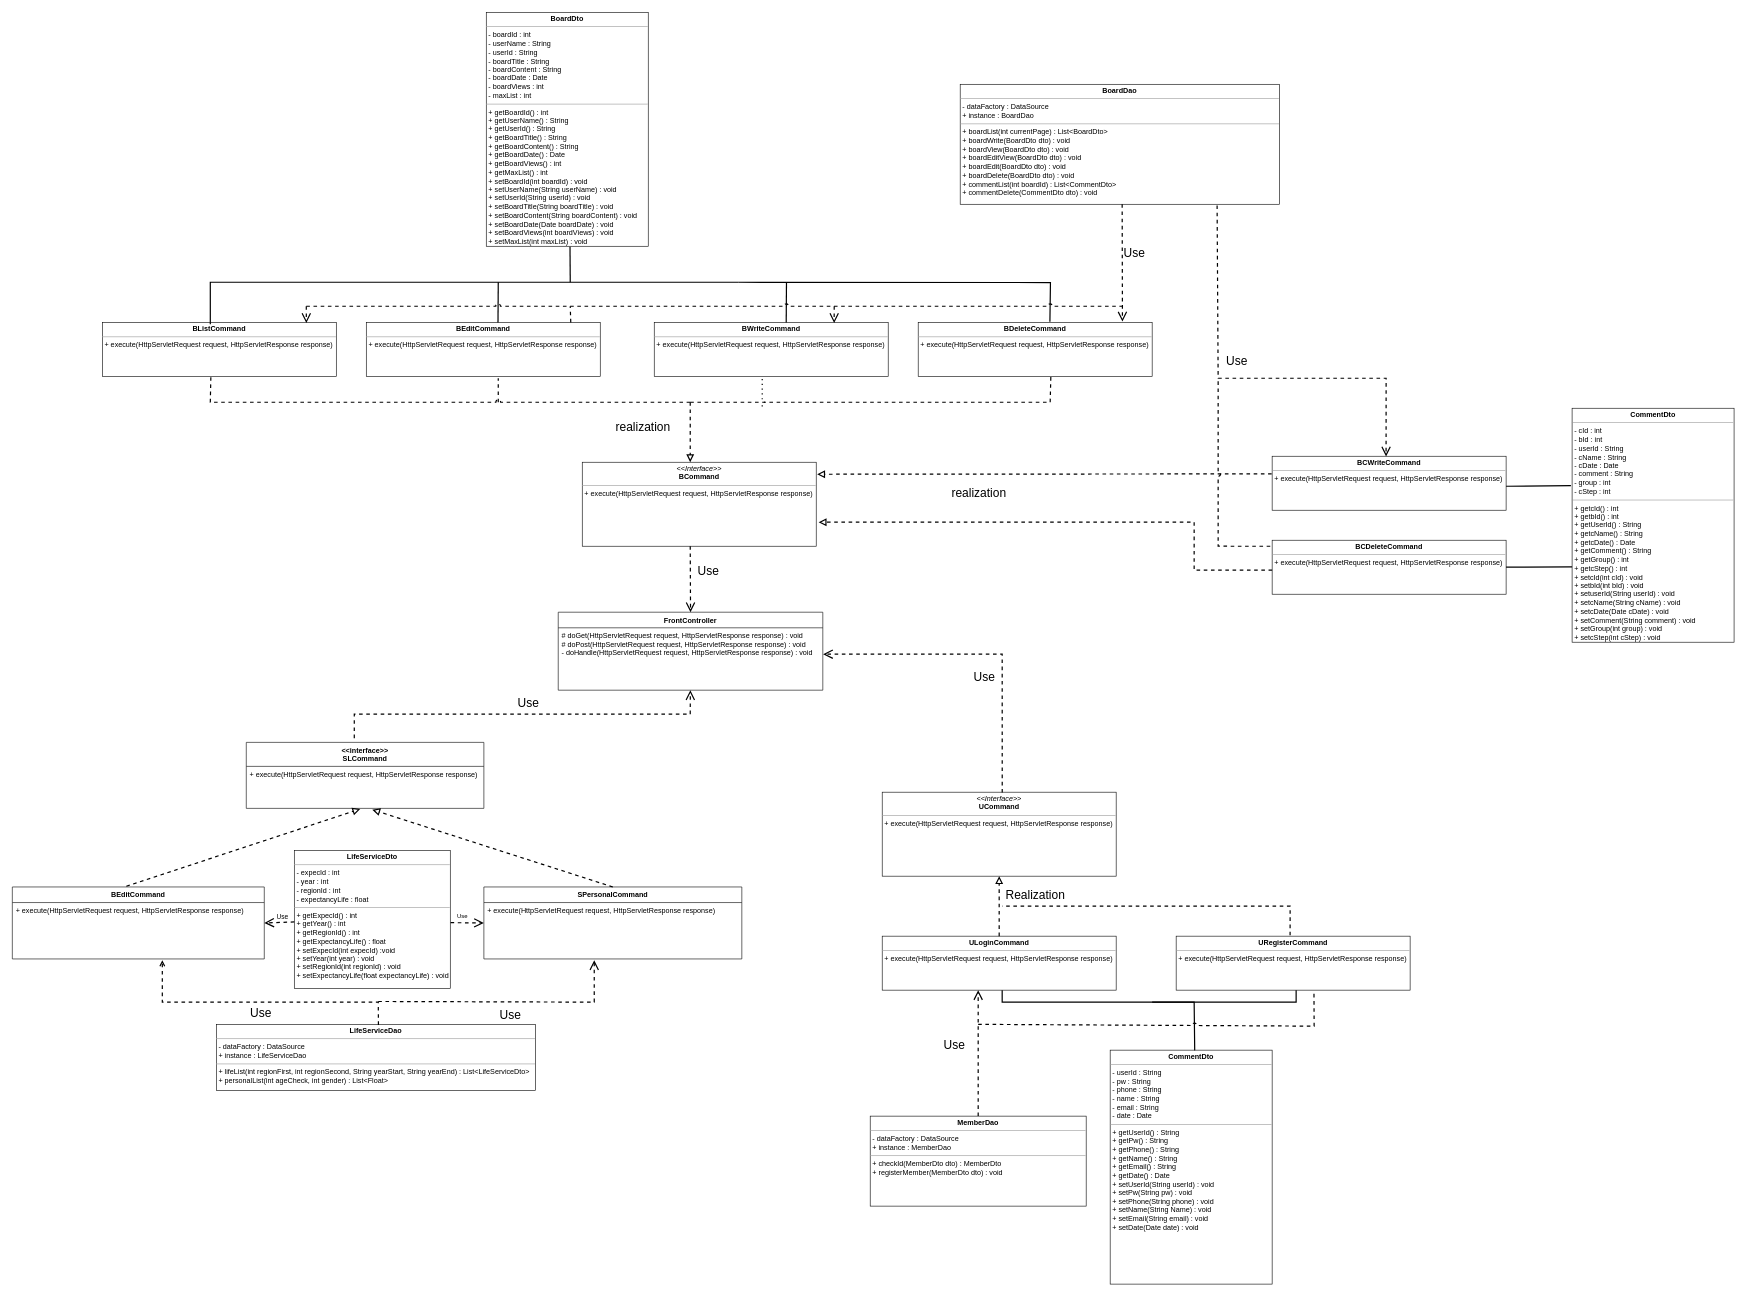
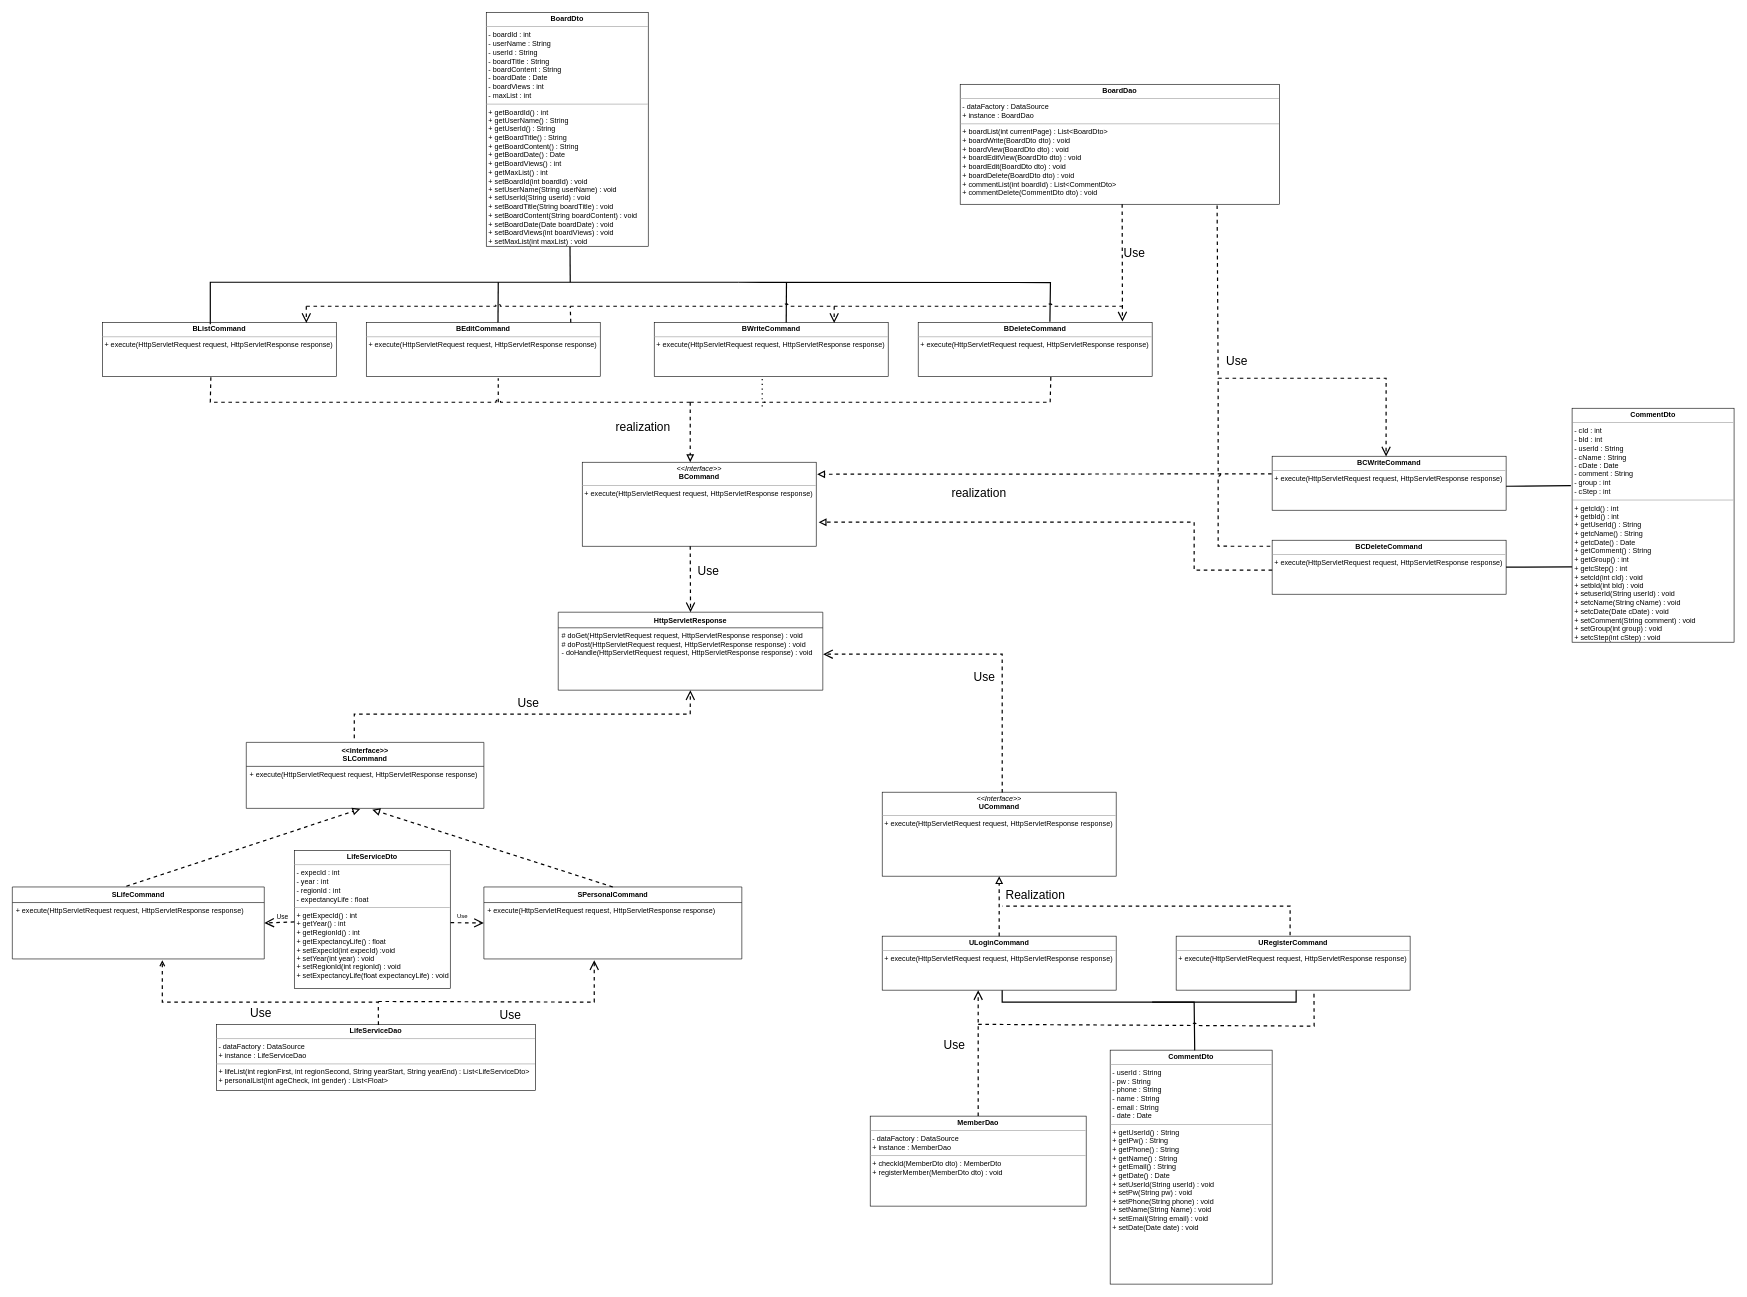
node "FrontController": label "FrontController" -> "HttpServletResponse"
node "BEditCommand": label "BEditCommand" -> "SLifeCommand"
